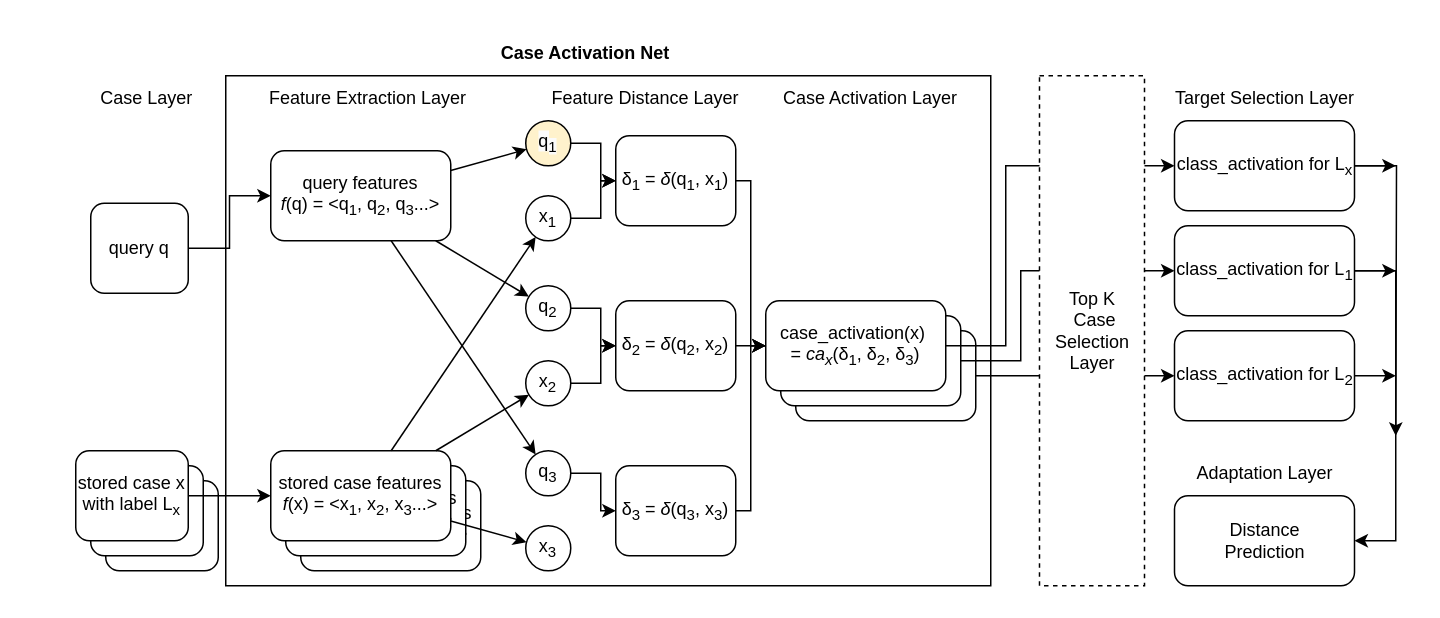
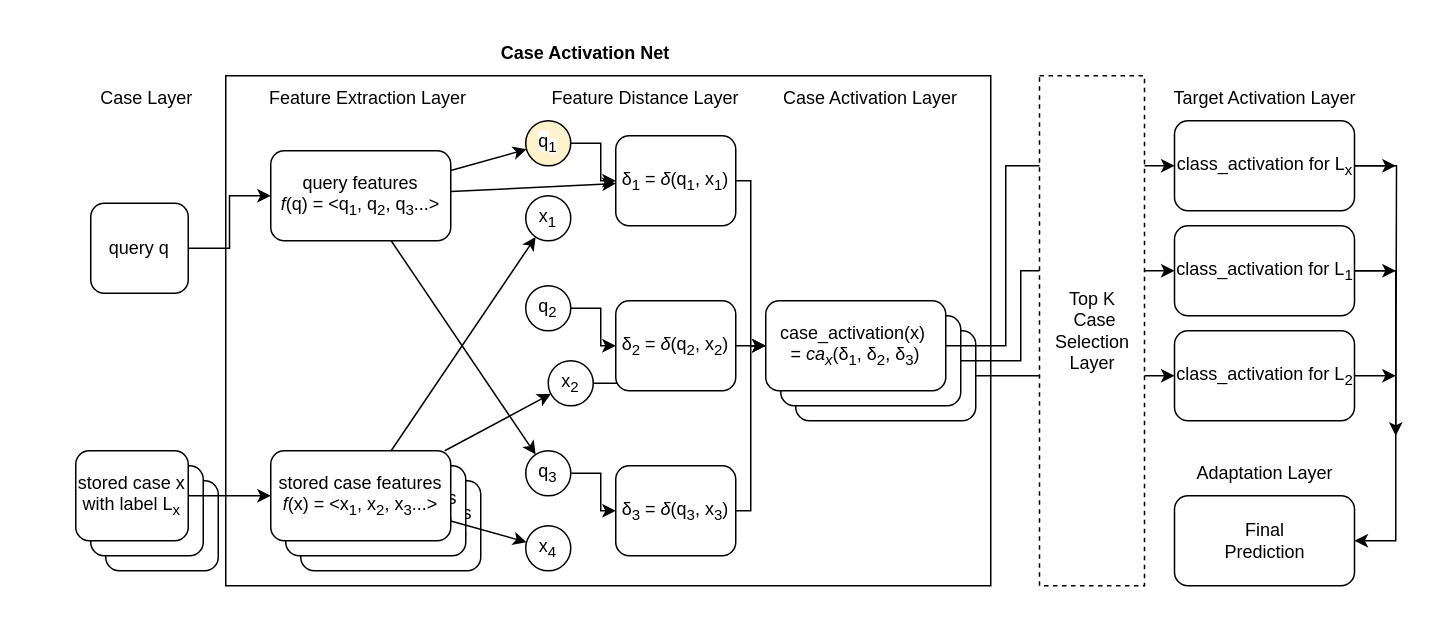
node "Target Selection Layer": label "Target Selection Layer" -> "Target Activation Layer"
edge "x1" -> "δ1 = δ(q1, x1)": removed
edge "query features f(q) = <q1, q2, q3...>" -> "q2": now "query features f(q) = <q1, q2, q3...>" -> "δ1 = δ(q1, x1)"
node "x2": moved (548, 383) -> (571, 383)
node "Distance Prediction": label "Distance Prediction" -> "Final Prediction"
node "x3": label "x3" -> "x4"
